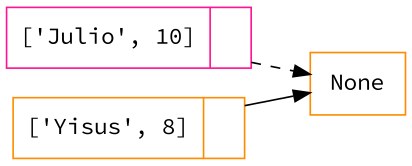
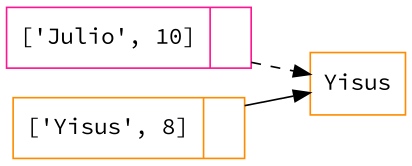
node "None": label "None" -> "Yisus"
